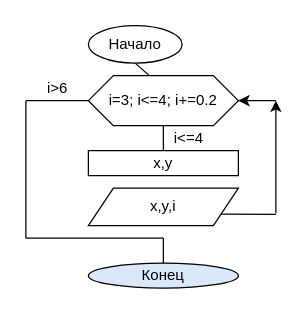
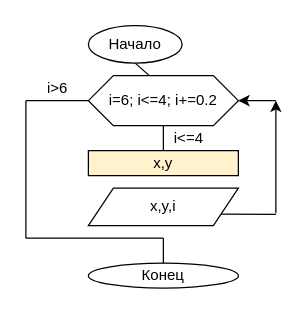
node "i=3; i<=4; i+=0.2": label "i=3; i<=4; i+=0.2" -> "i=6; i<=4; i+=0.2"
node "x,y": fillcolor #ffffff -> #fff2cc
node "Конец": fillcolor #dae8fc -> #ffffff
